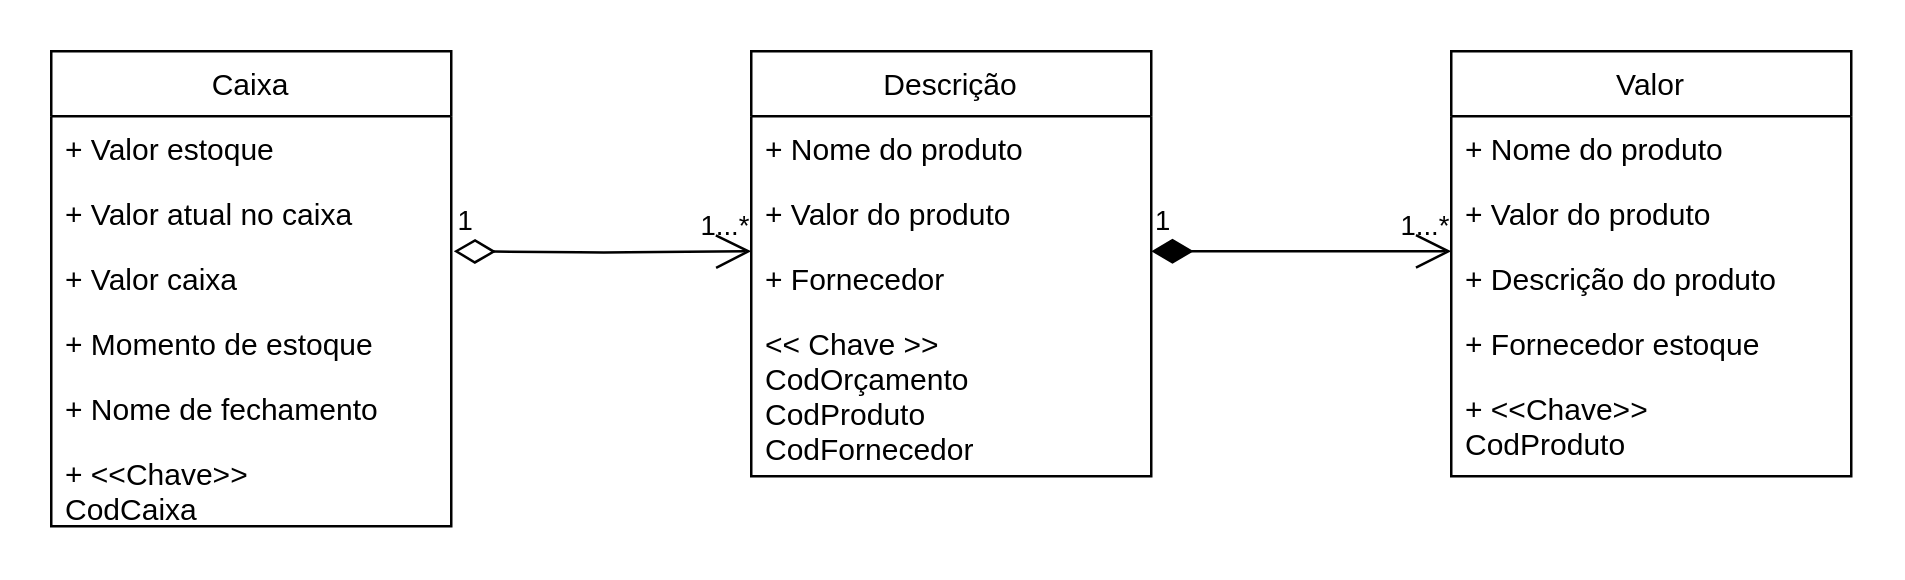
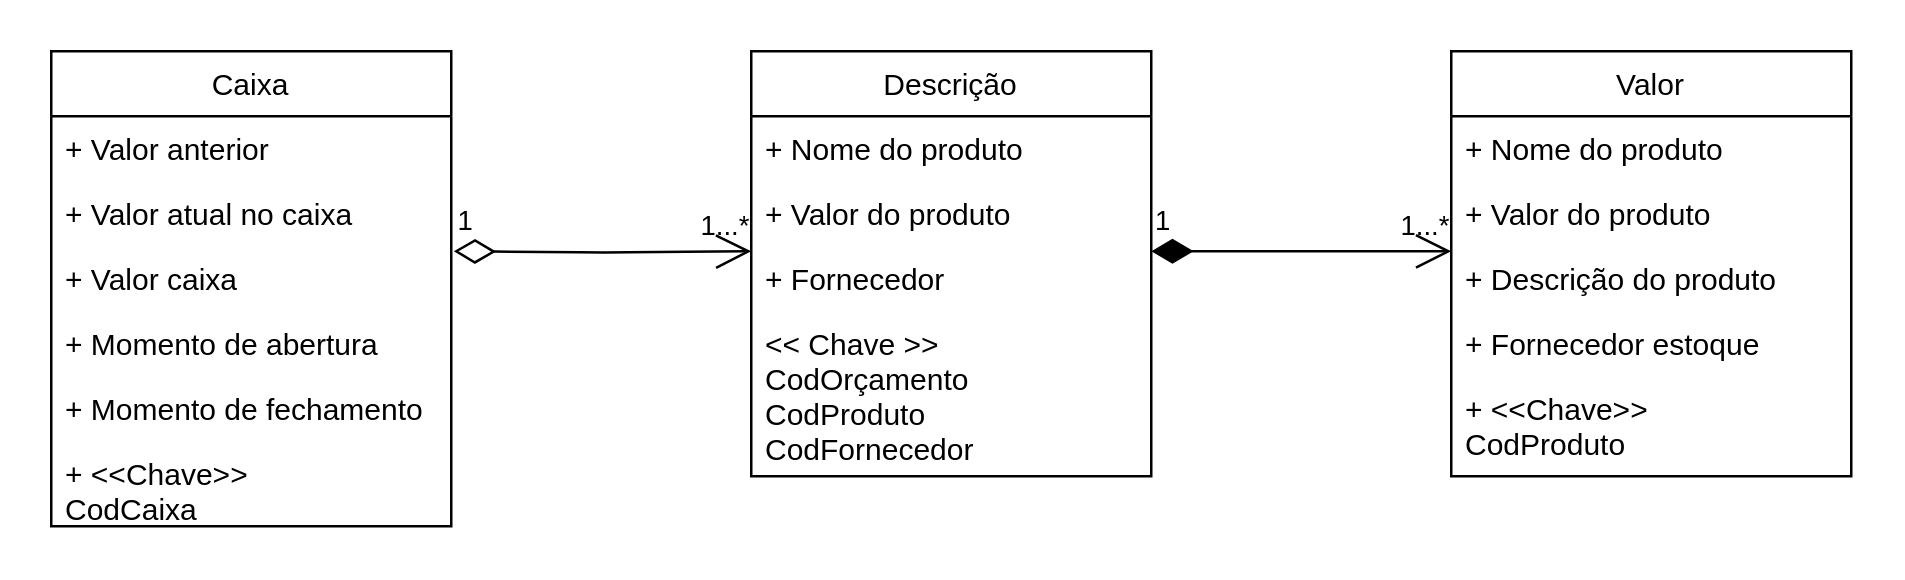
node "+ Valor estoque": label "+ Valor estoque" -> "+ Valor anterior"
node "+ Momento de estoque": label "+ Momento de estoque" -> "+ Momento de abertura"
node "+ Nome de fechamento": label "+ Nome de fechamento" -> "+ Momento de fechamento"
